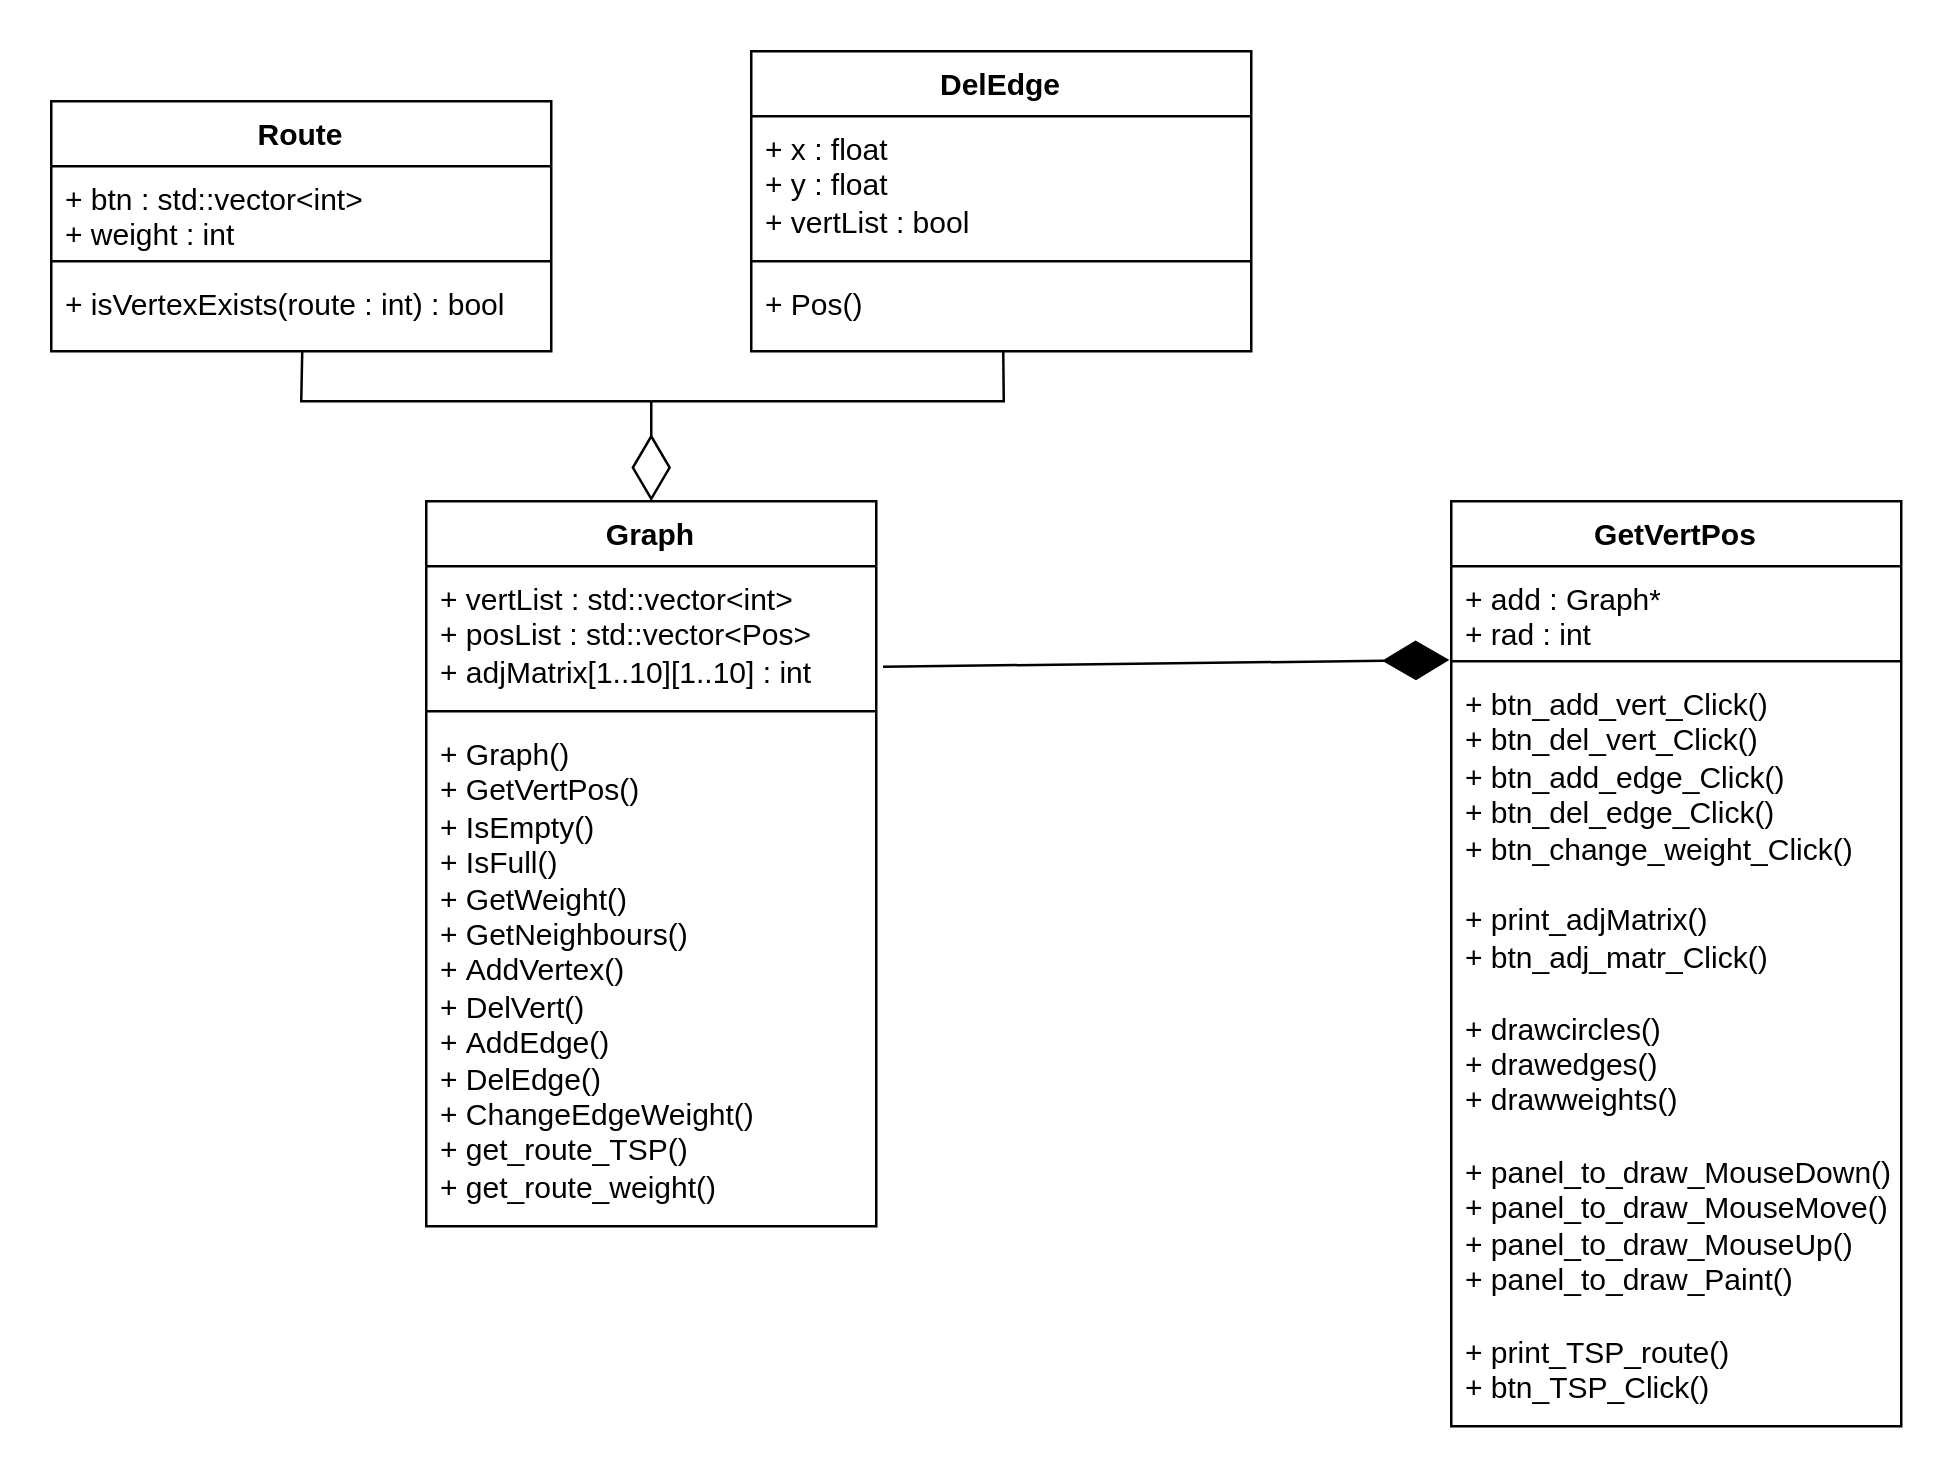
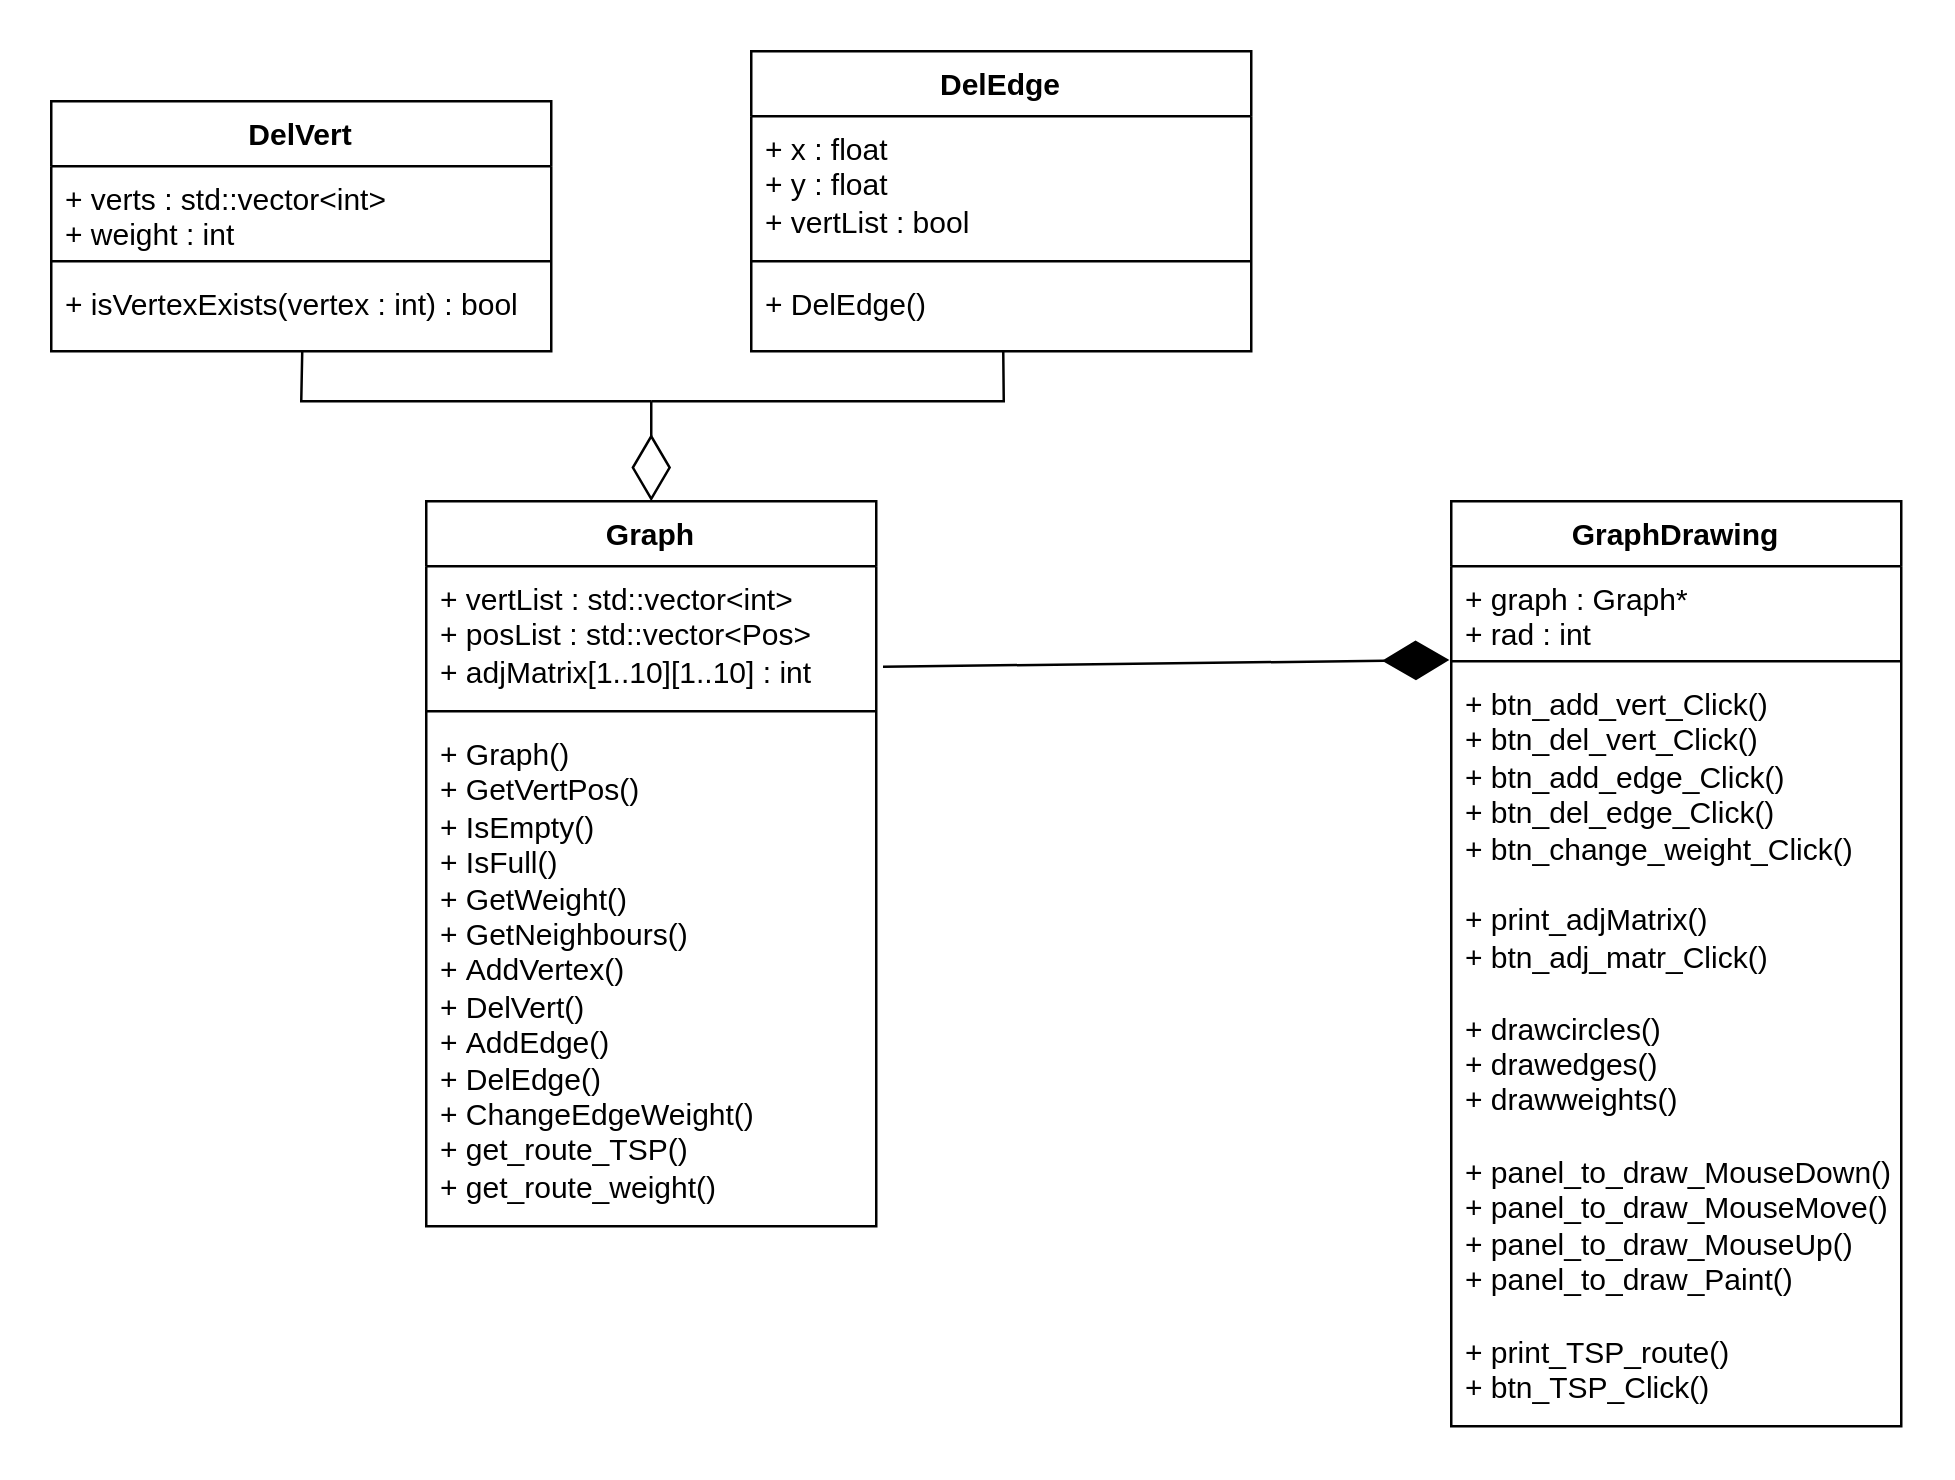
node "Route": label "Route" -> "DelVert"
node "+ btn : std::vector<int> + weight : int": label "+ btn : std::vector<int> + weight : int" -> "+ verts : std::vector<int> + weight : int"
node "+ Pos()": label "+ Pos()" -> "+ DelEdge()"
node "+ isVertexExists(route : int) : bool": label "+ isVertexExists(route : int) : bool" -> "+ isVertexExists(vertex : int) : bool"
node "GetVertPos": label "GetVertPos" -> "GraphDrawing"
node "+ add : Graph* + rad : int": label "+ add : Graph* + rad : int" -> "+ graph : Graph* + rad : int"
